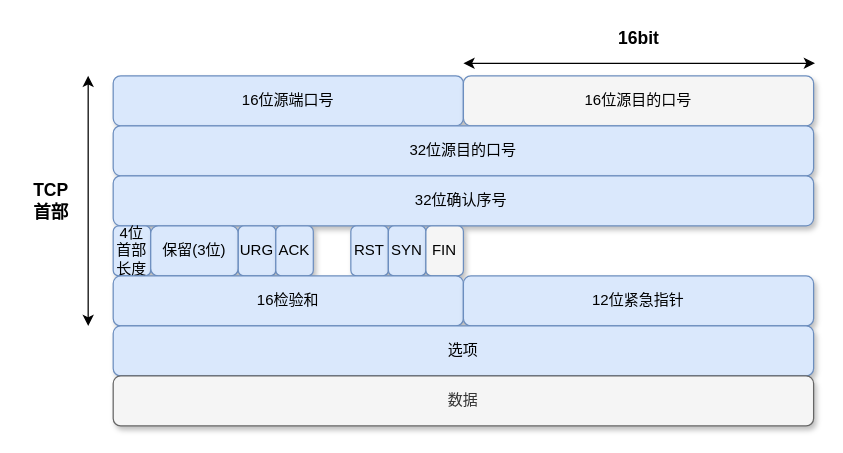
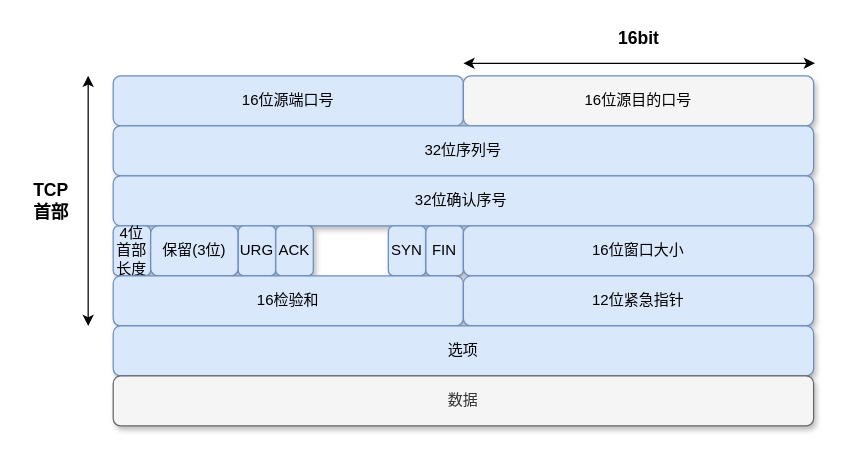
node "32位源目的口号": label "32位源目的口号" -> "32位序列号"
node "RST": removed
node "FIN": fillcolor #f5f5f5 -> #dae8fc
node "16位窗口大小": added
